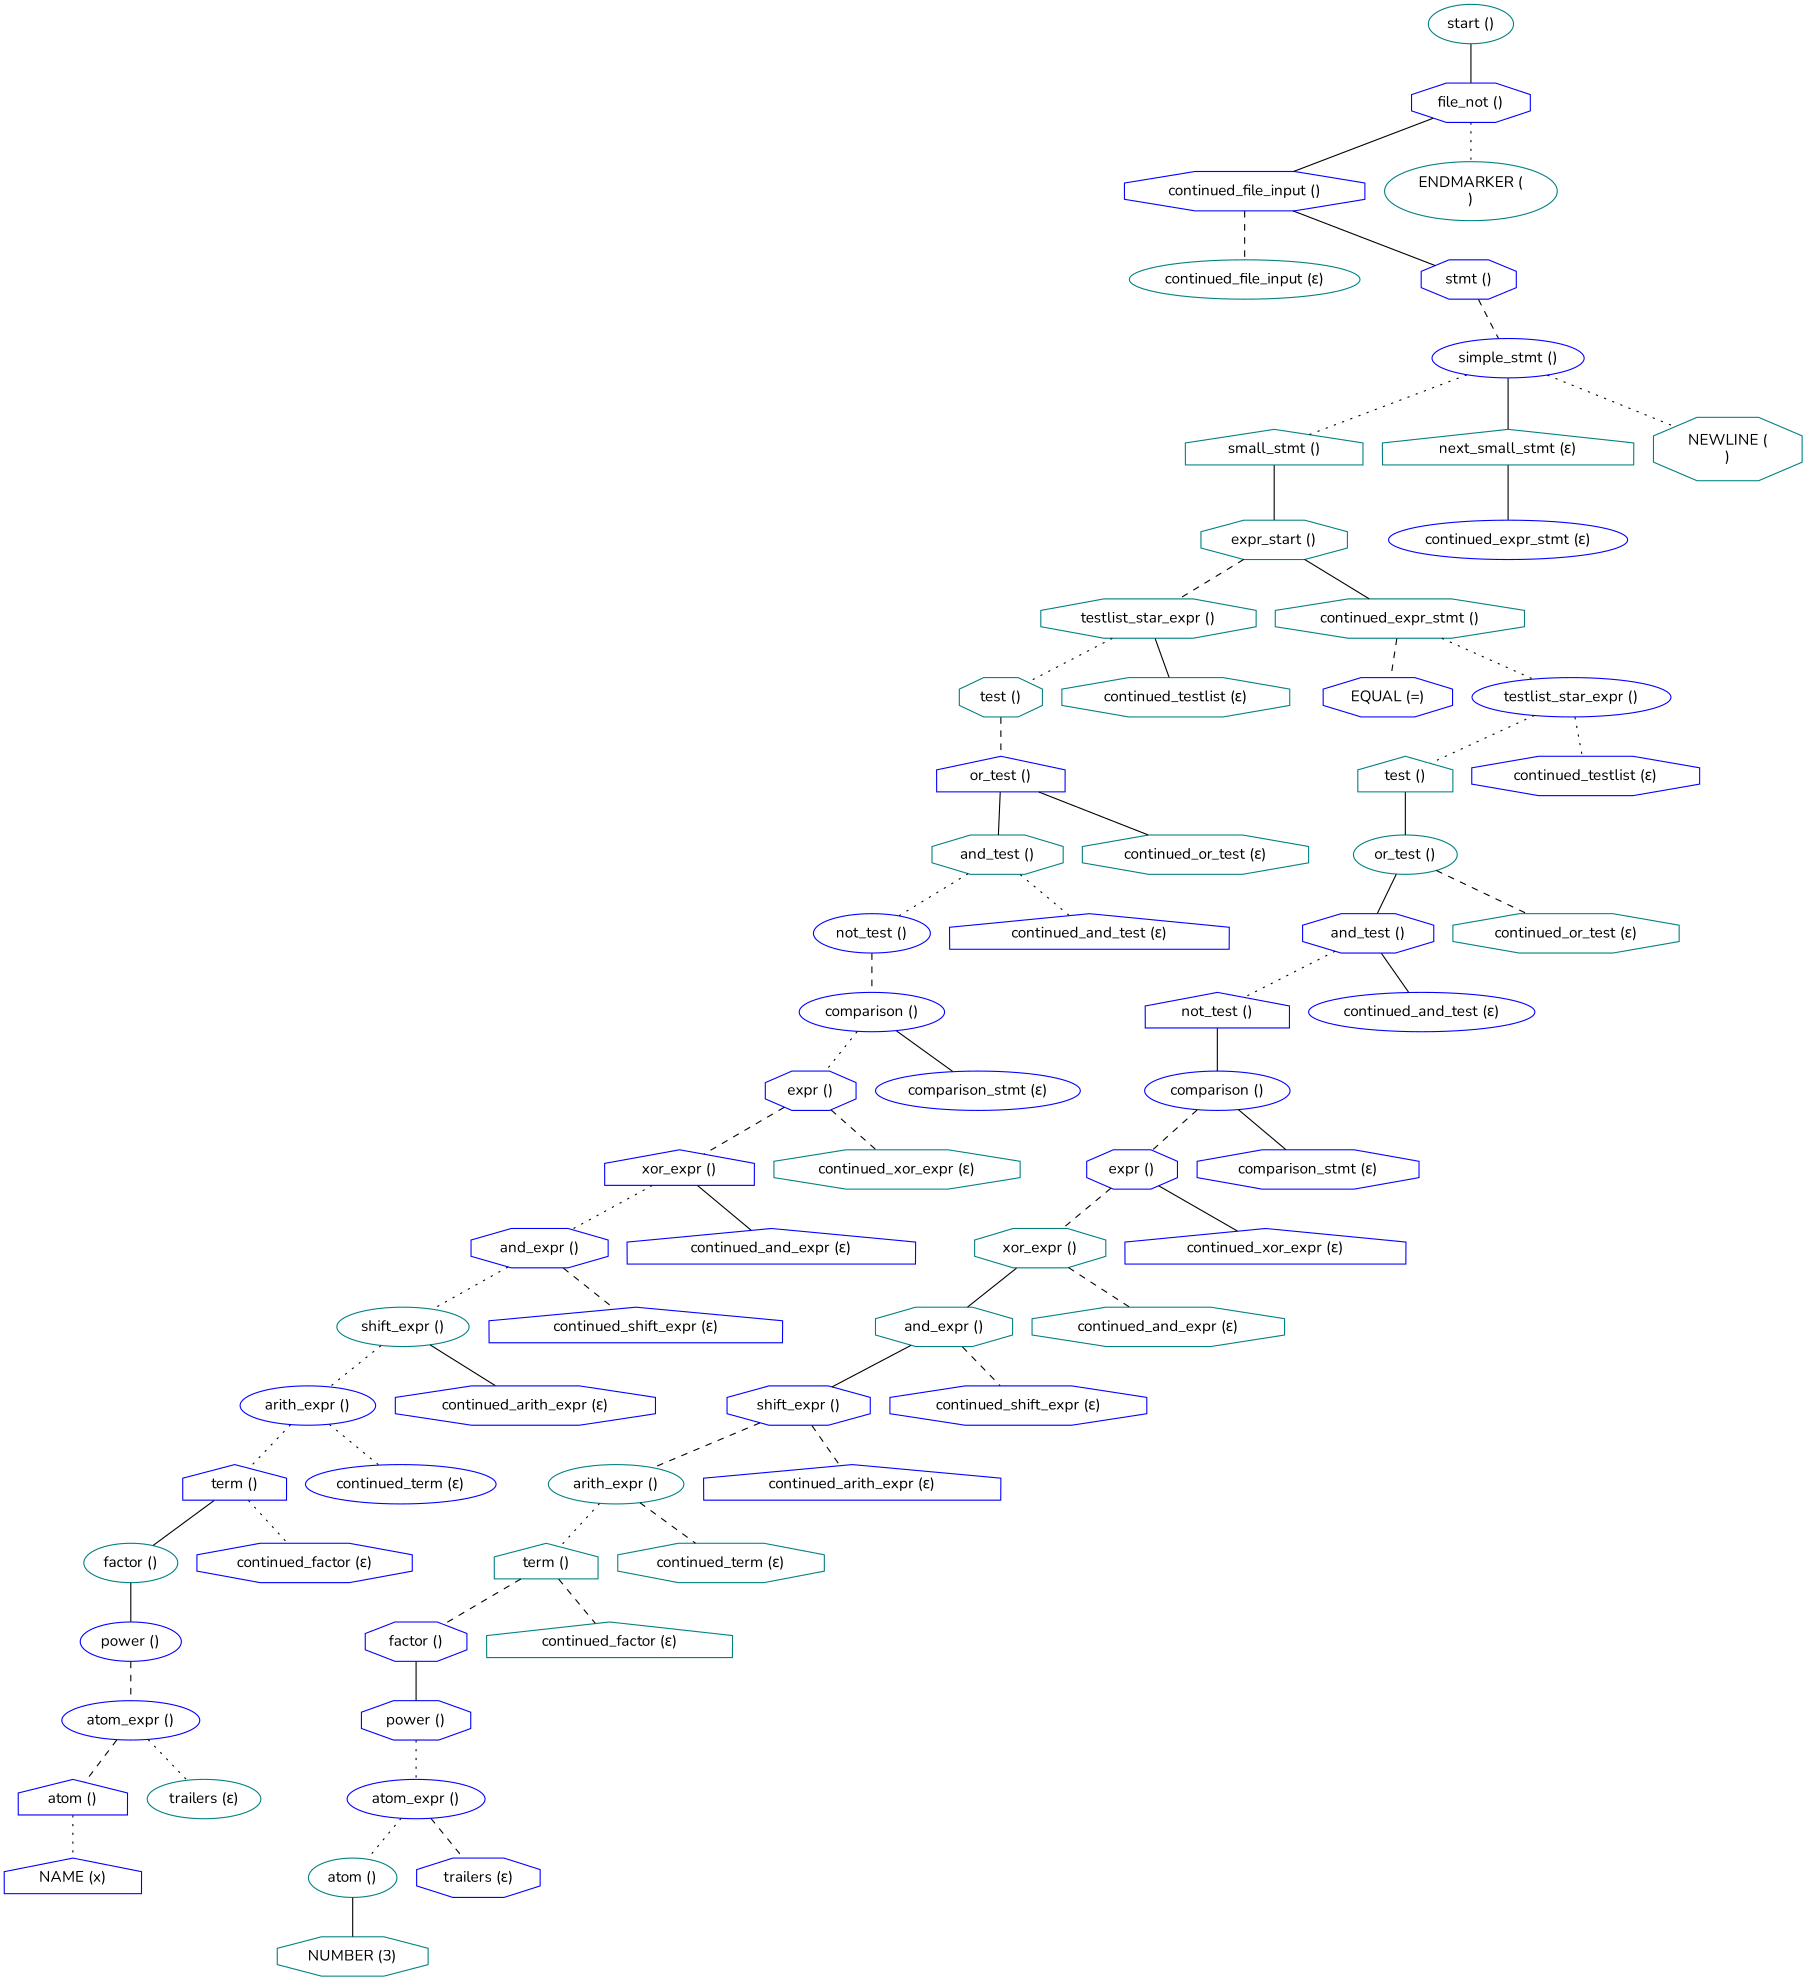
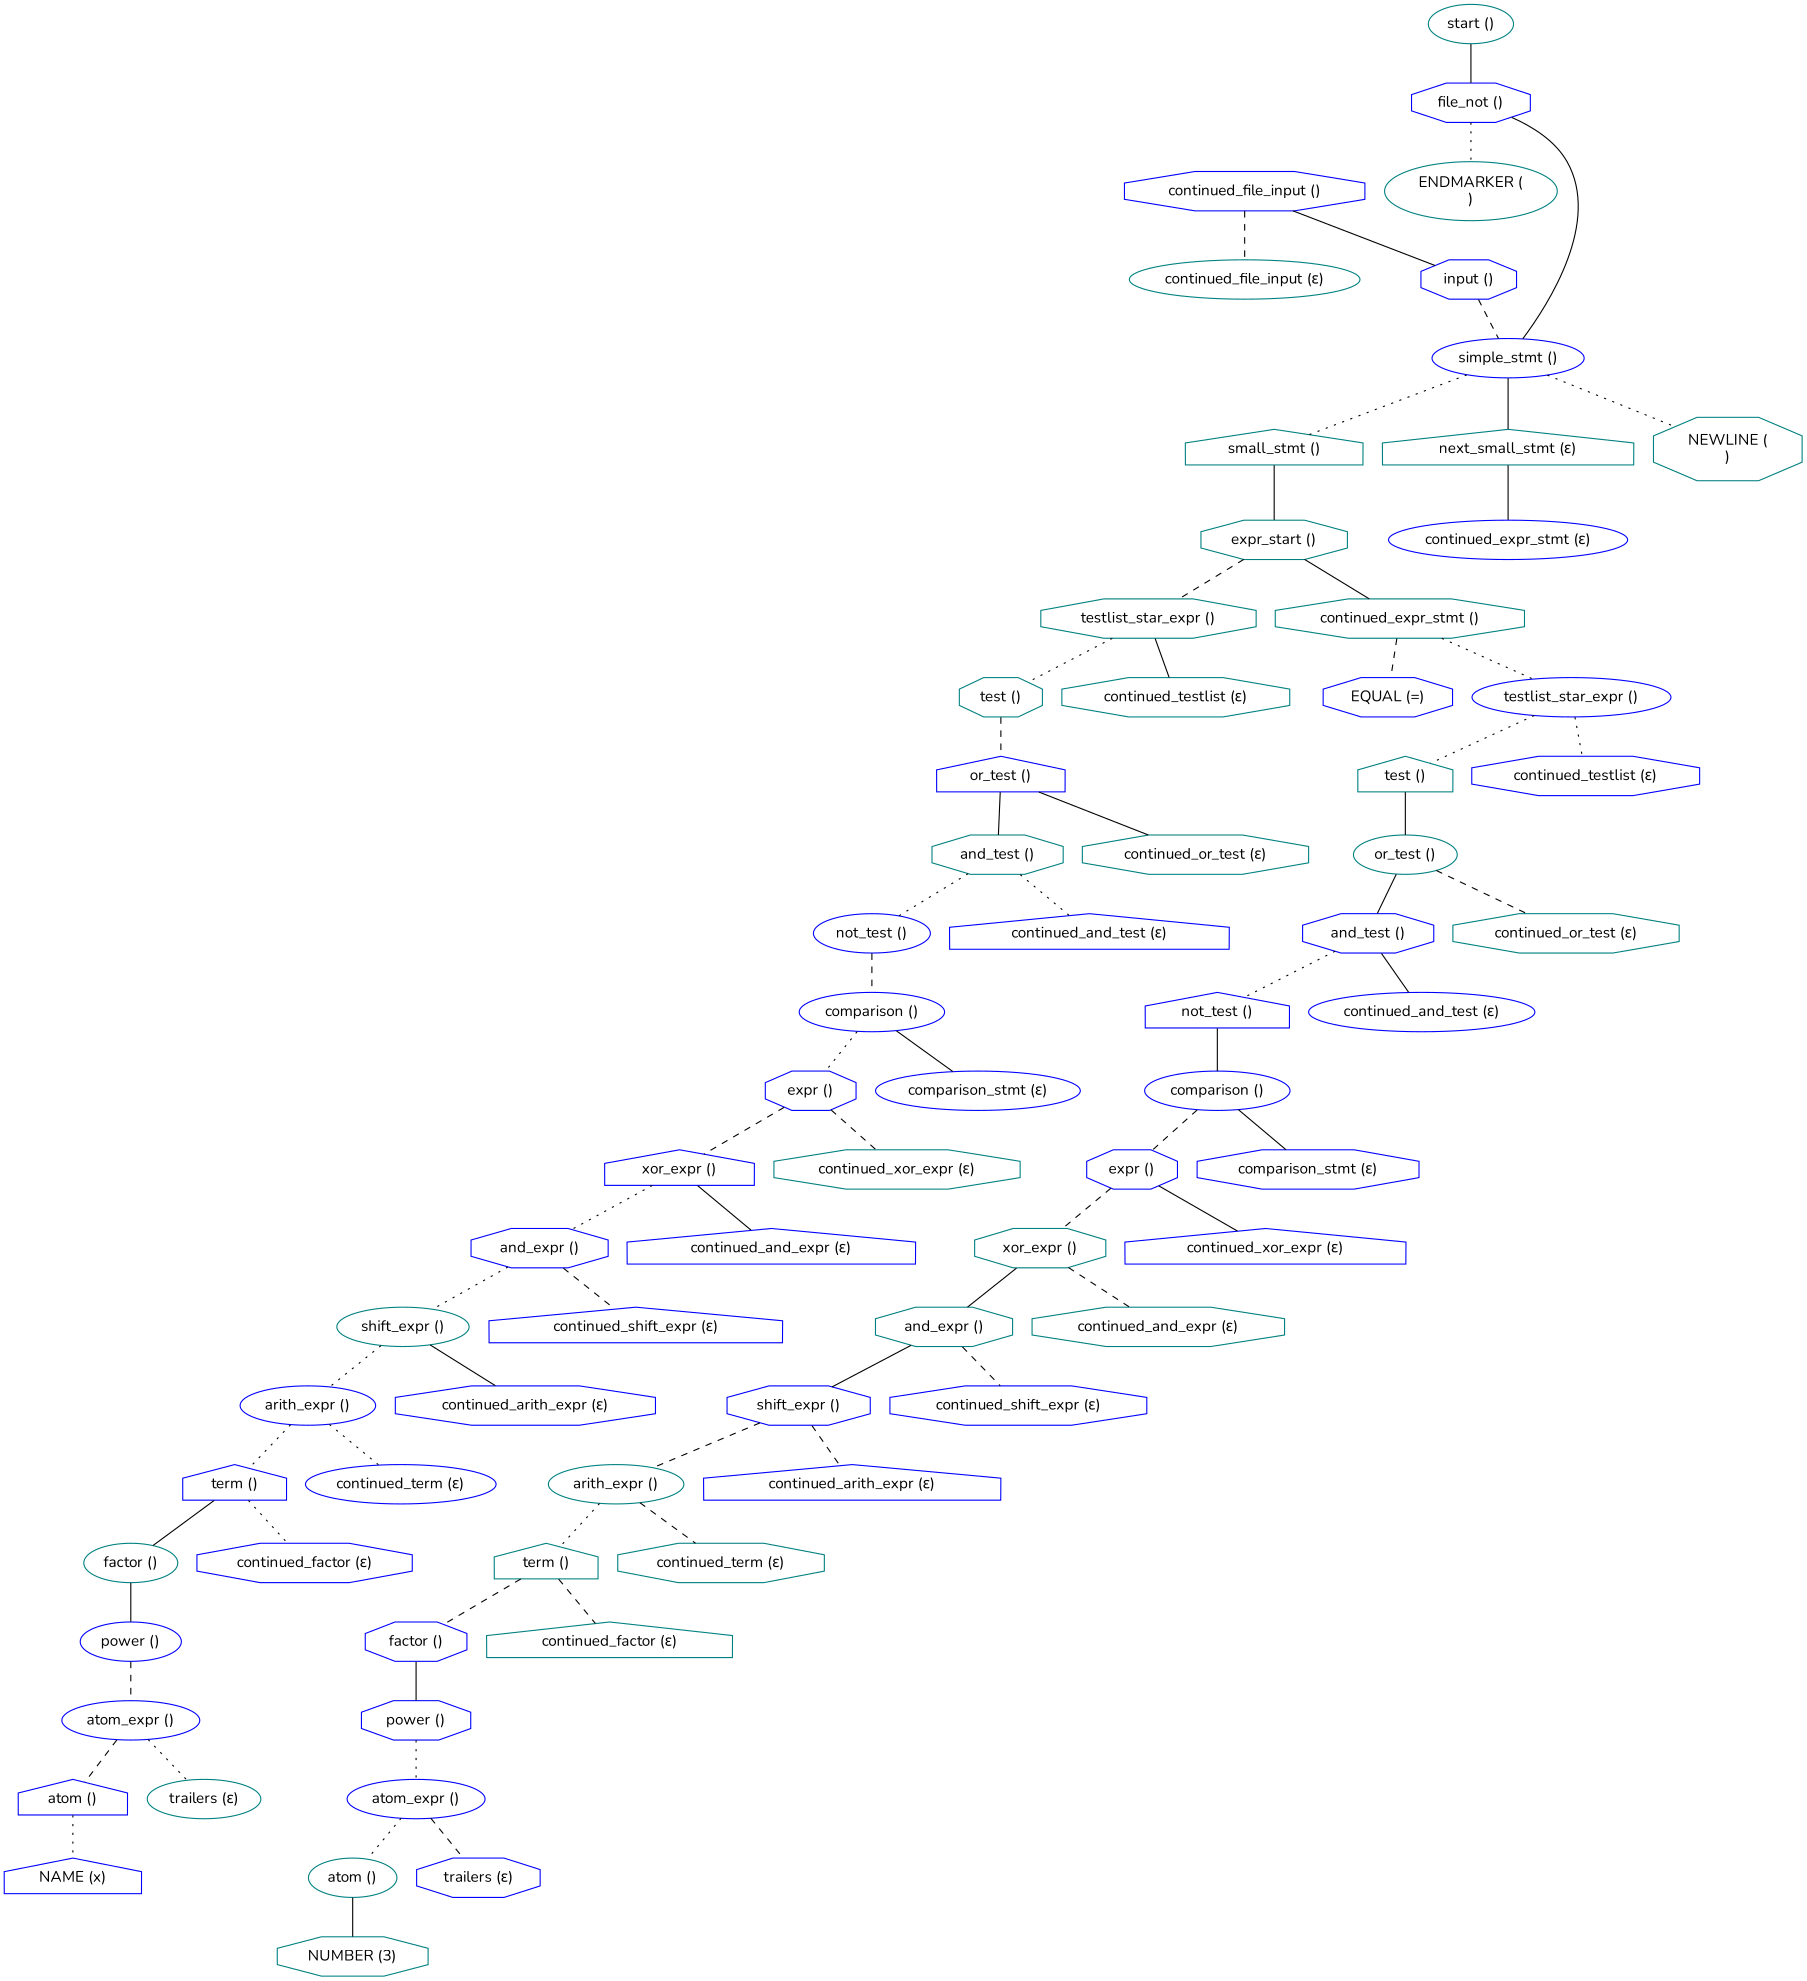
edge "file_not ()" -- "continued_file_input ()": now "file_not ()" -- "simple_stmt ()"
node "stmt ()": label "stmt ()" -> "input ()"
